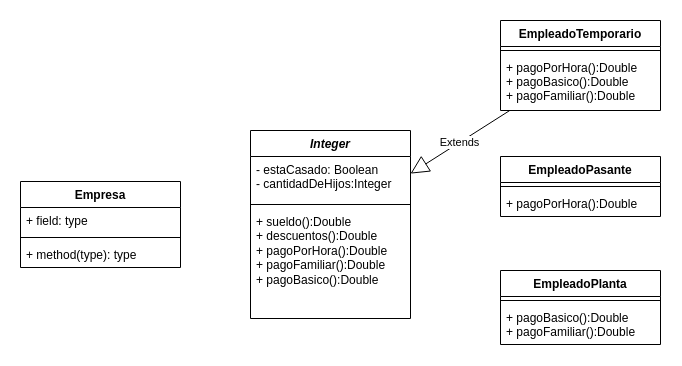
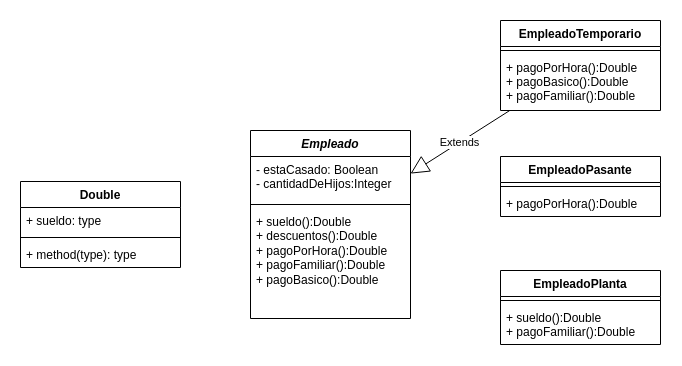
node "Integer": label "Integer" -> "Empleado"
node "Empresa": label "Empresa" -> "Double"
node "+ field: type": label "+ field: type" -> "+ sueldo: type"
node "+ pagoBasico():Double + pagoFamiliar():Double": label "+ pagoBasico():Double + pagoFamiliar():Double" -> "+ sueldo():Double + pagoFamiliar():Double"
